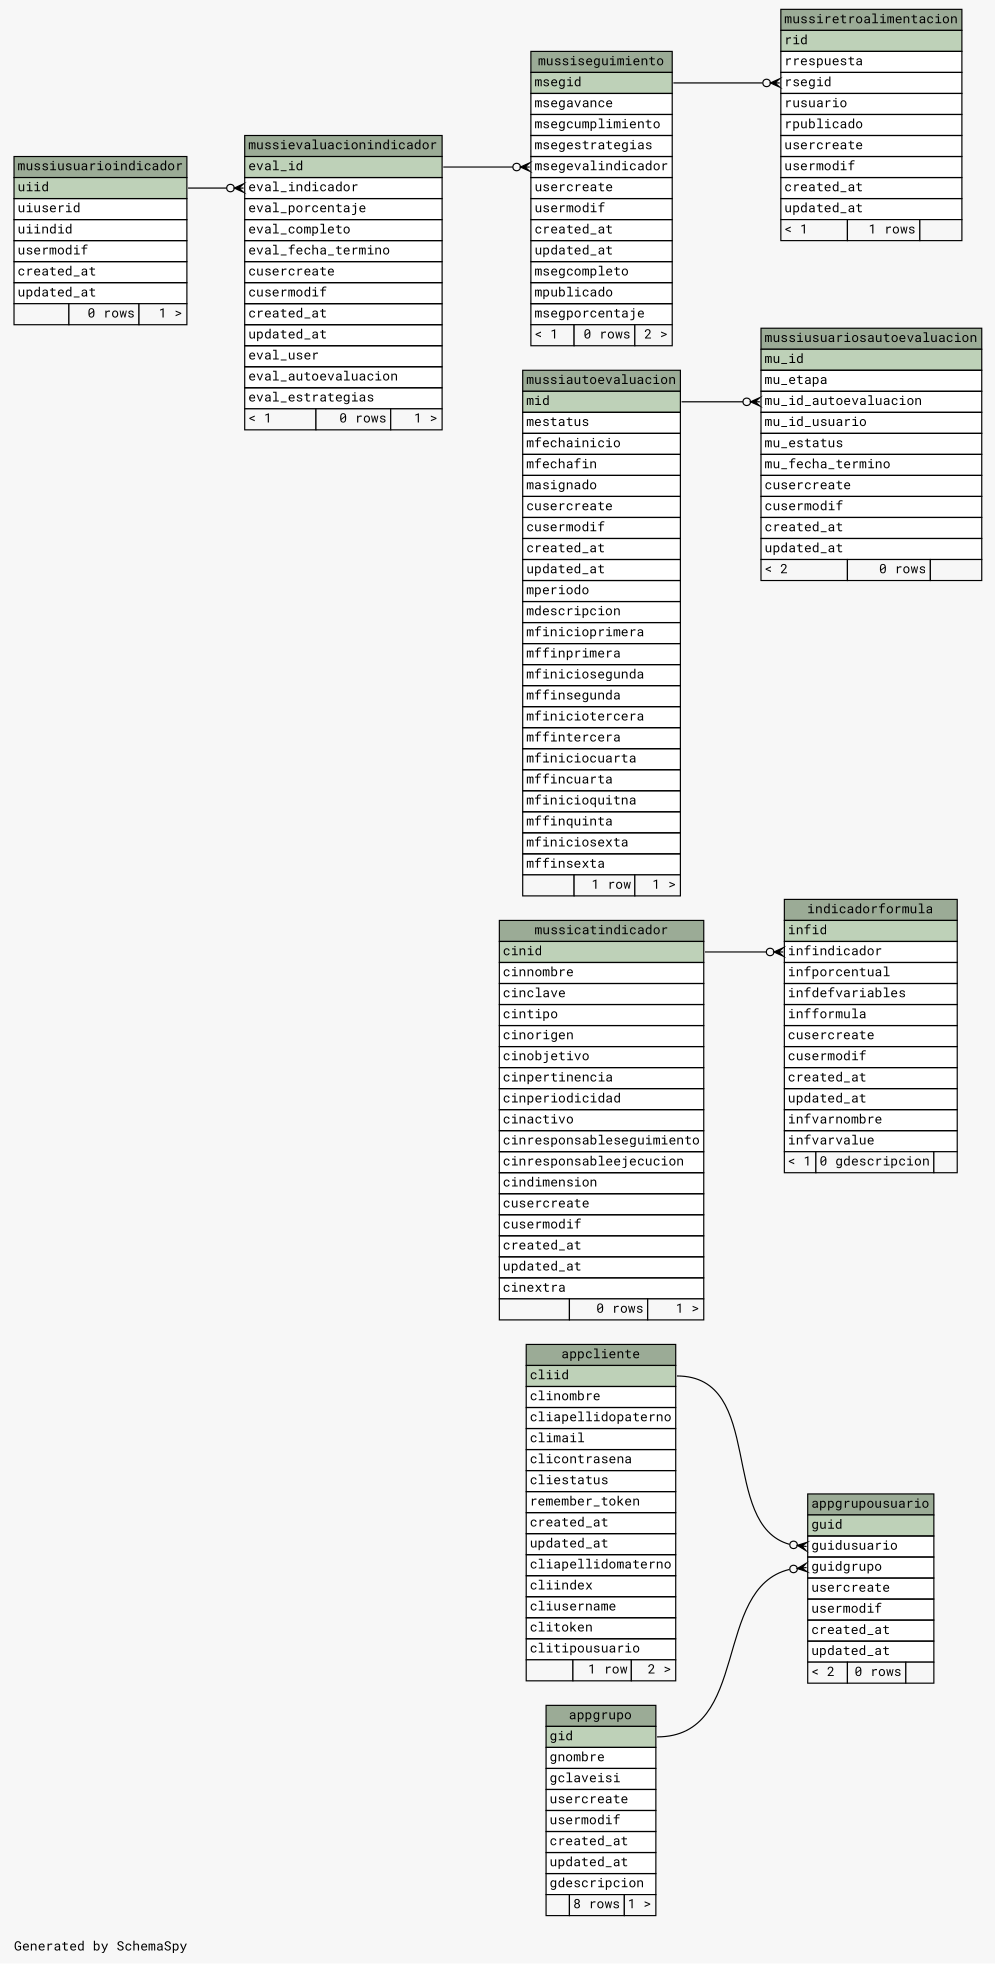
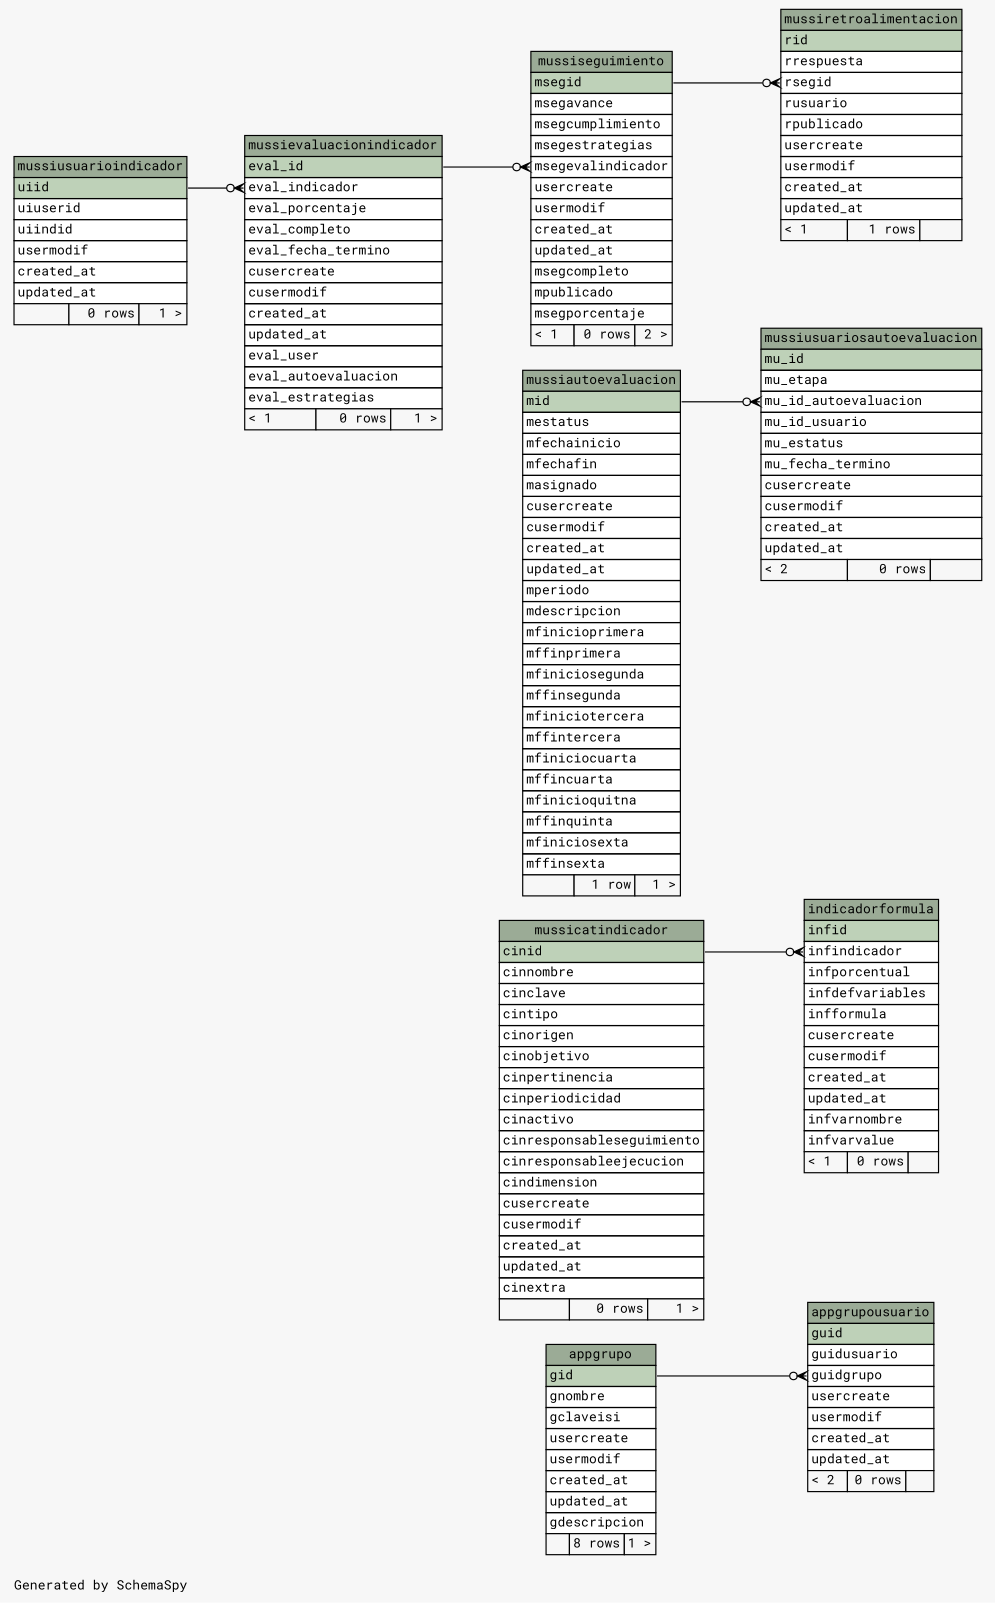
node "indicadorformula": text "0 gdescripcion" -> "0 rows"
node "appcliente": removed
